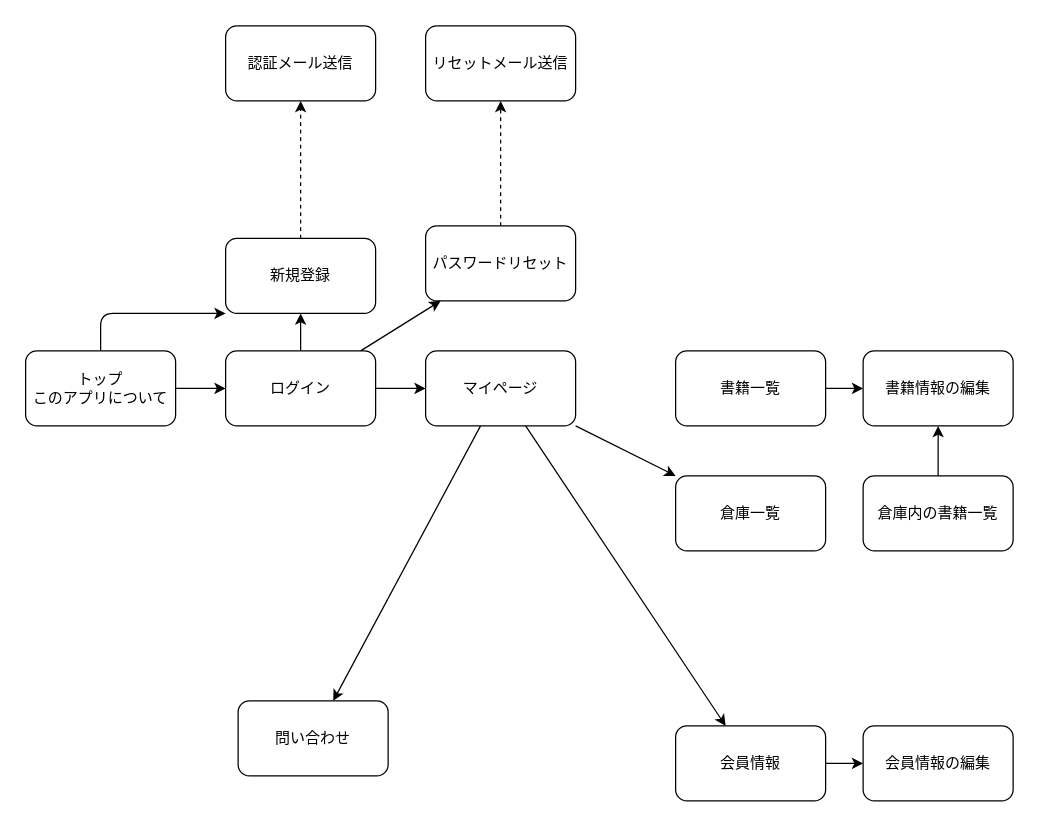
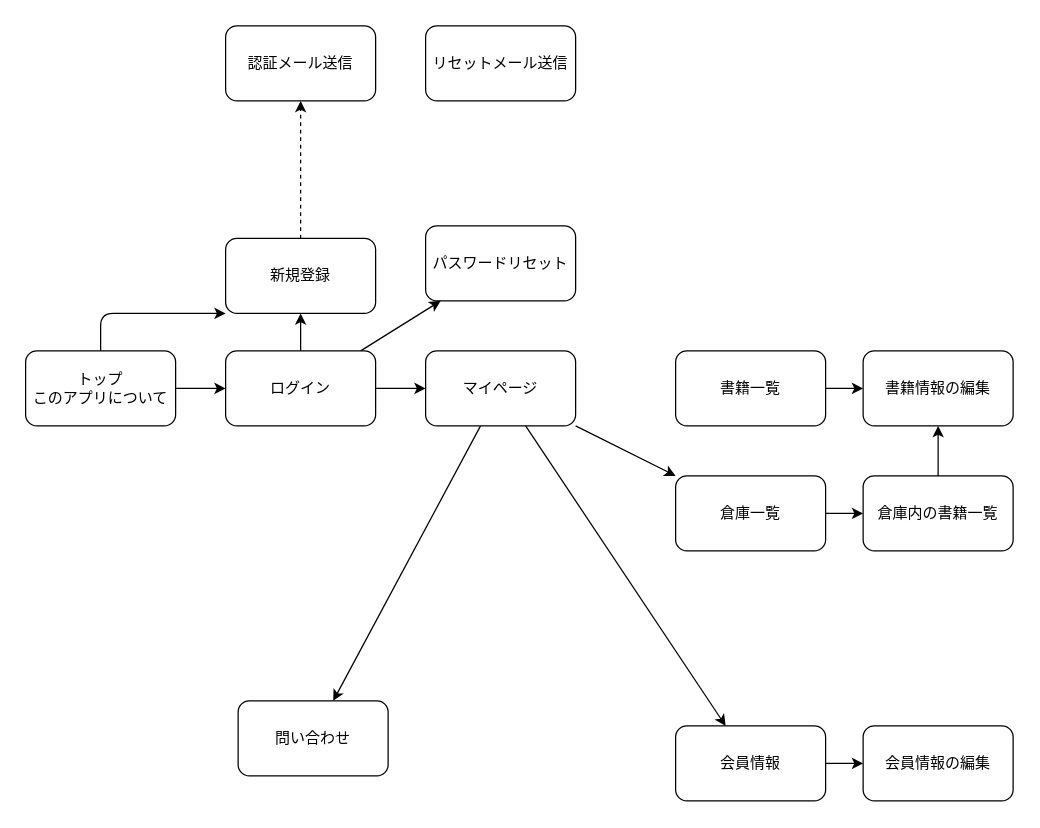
edge "パスワードリセット" -> "リセットメール送信": removed
edge "倉庫一覧" -> "倉庫内の書籍一覧": added
